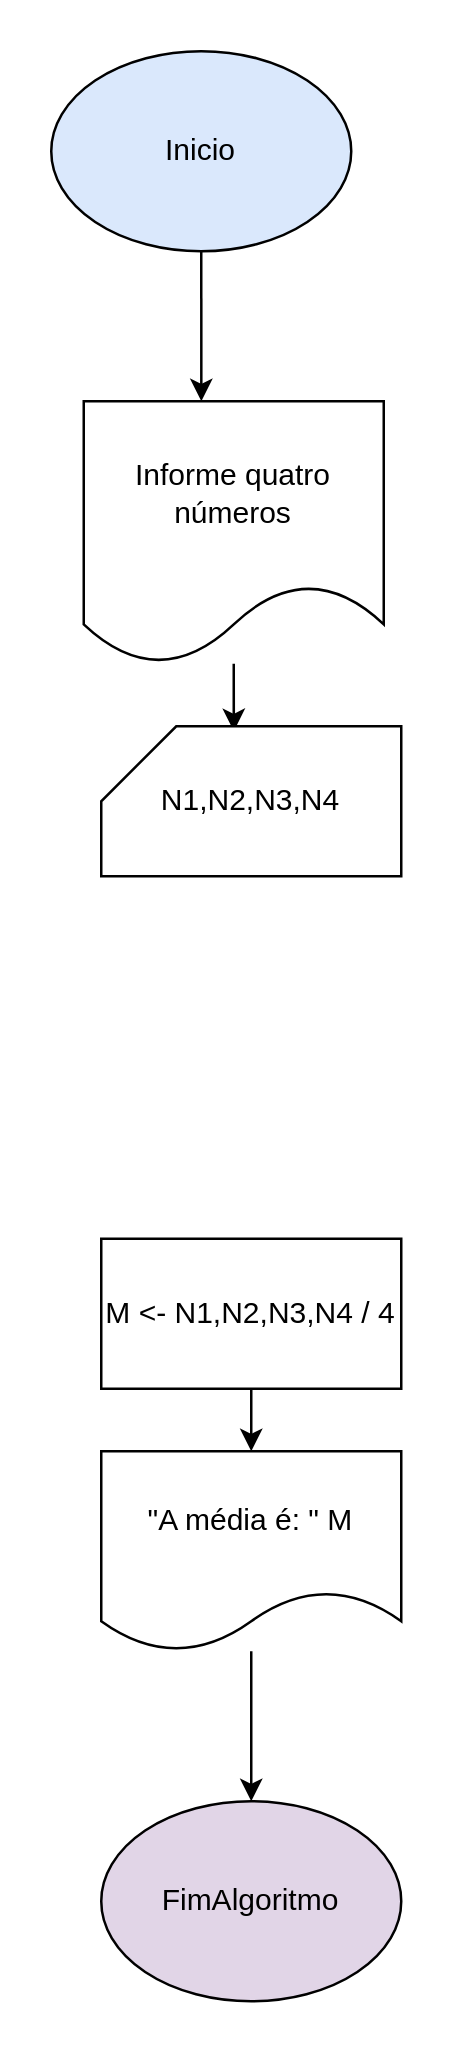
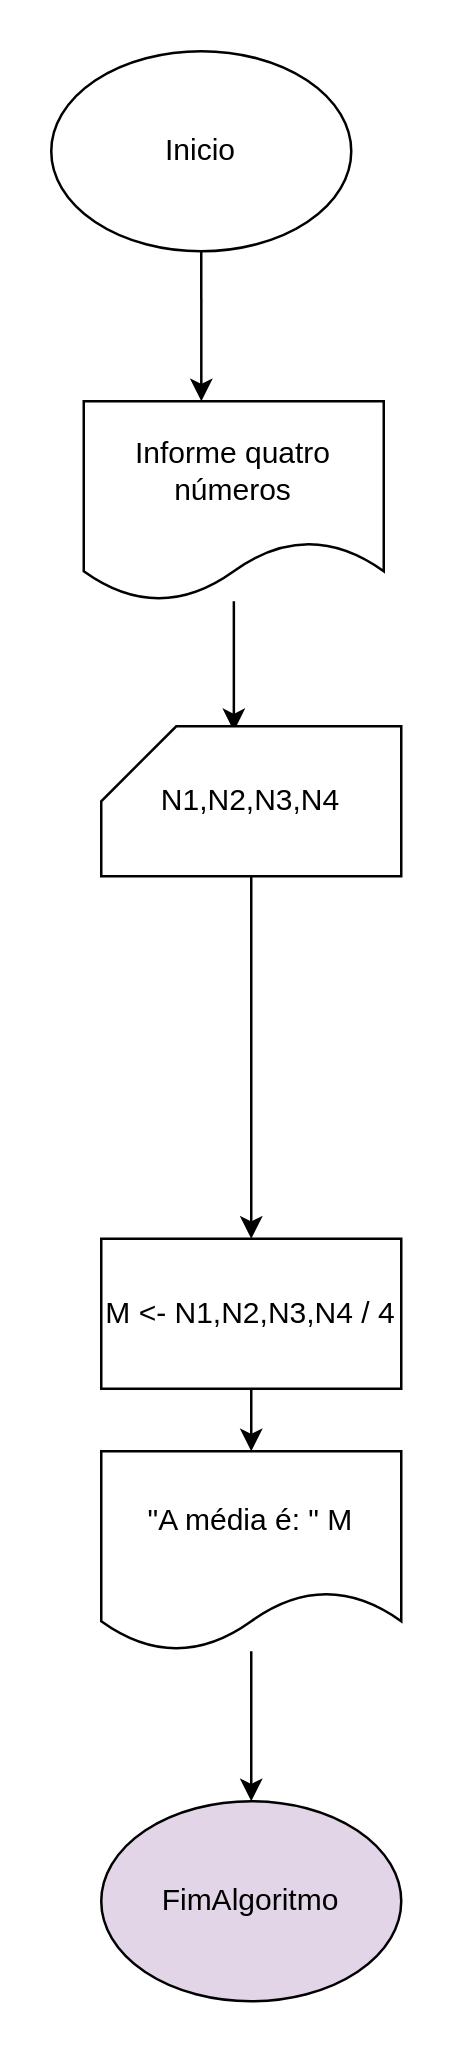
node "Inicio": fillcolor #dae8fc -> #ffffff
node "Informe quatro números": size 300x263 -> 300x200
edge "N1,N2,N3,N4" -> "M <- N1,N2,N3,N4 / 4": added
